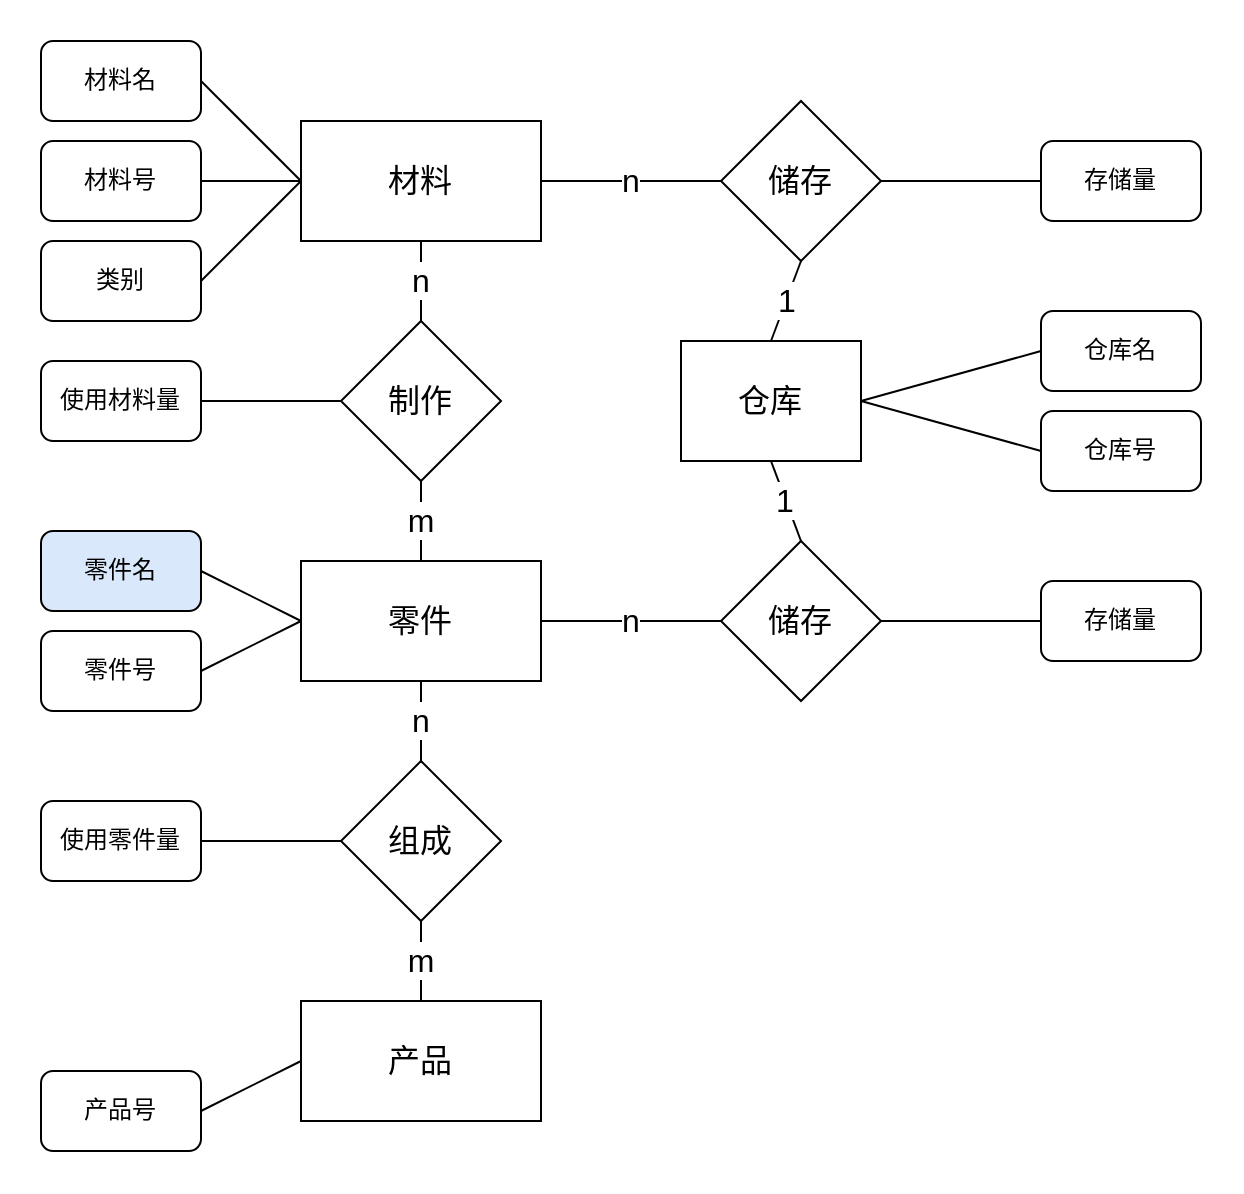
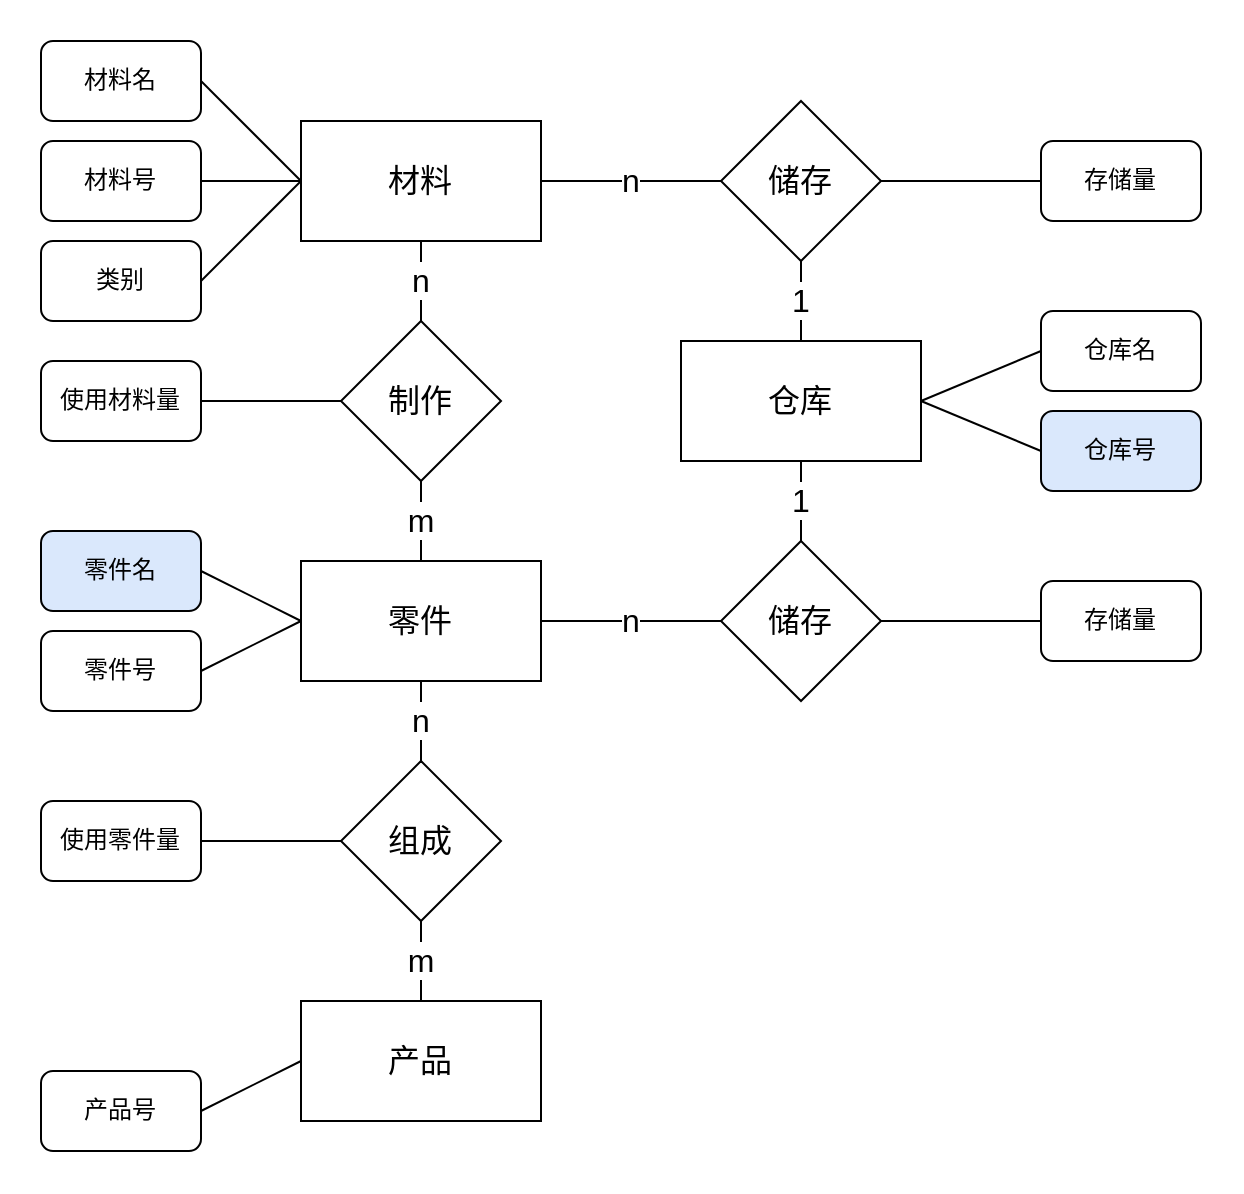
node "仓库": size 180x120 -> 240x120
node "仓库号": fillcolor #ffffff -> #dae8fc
